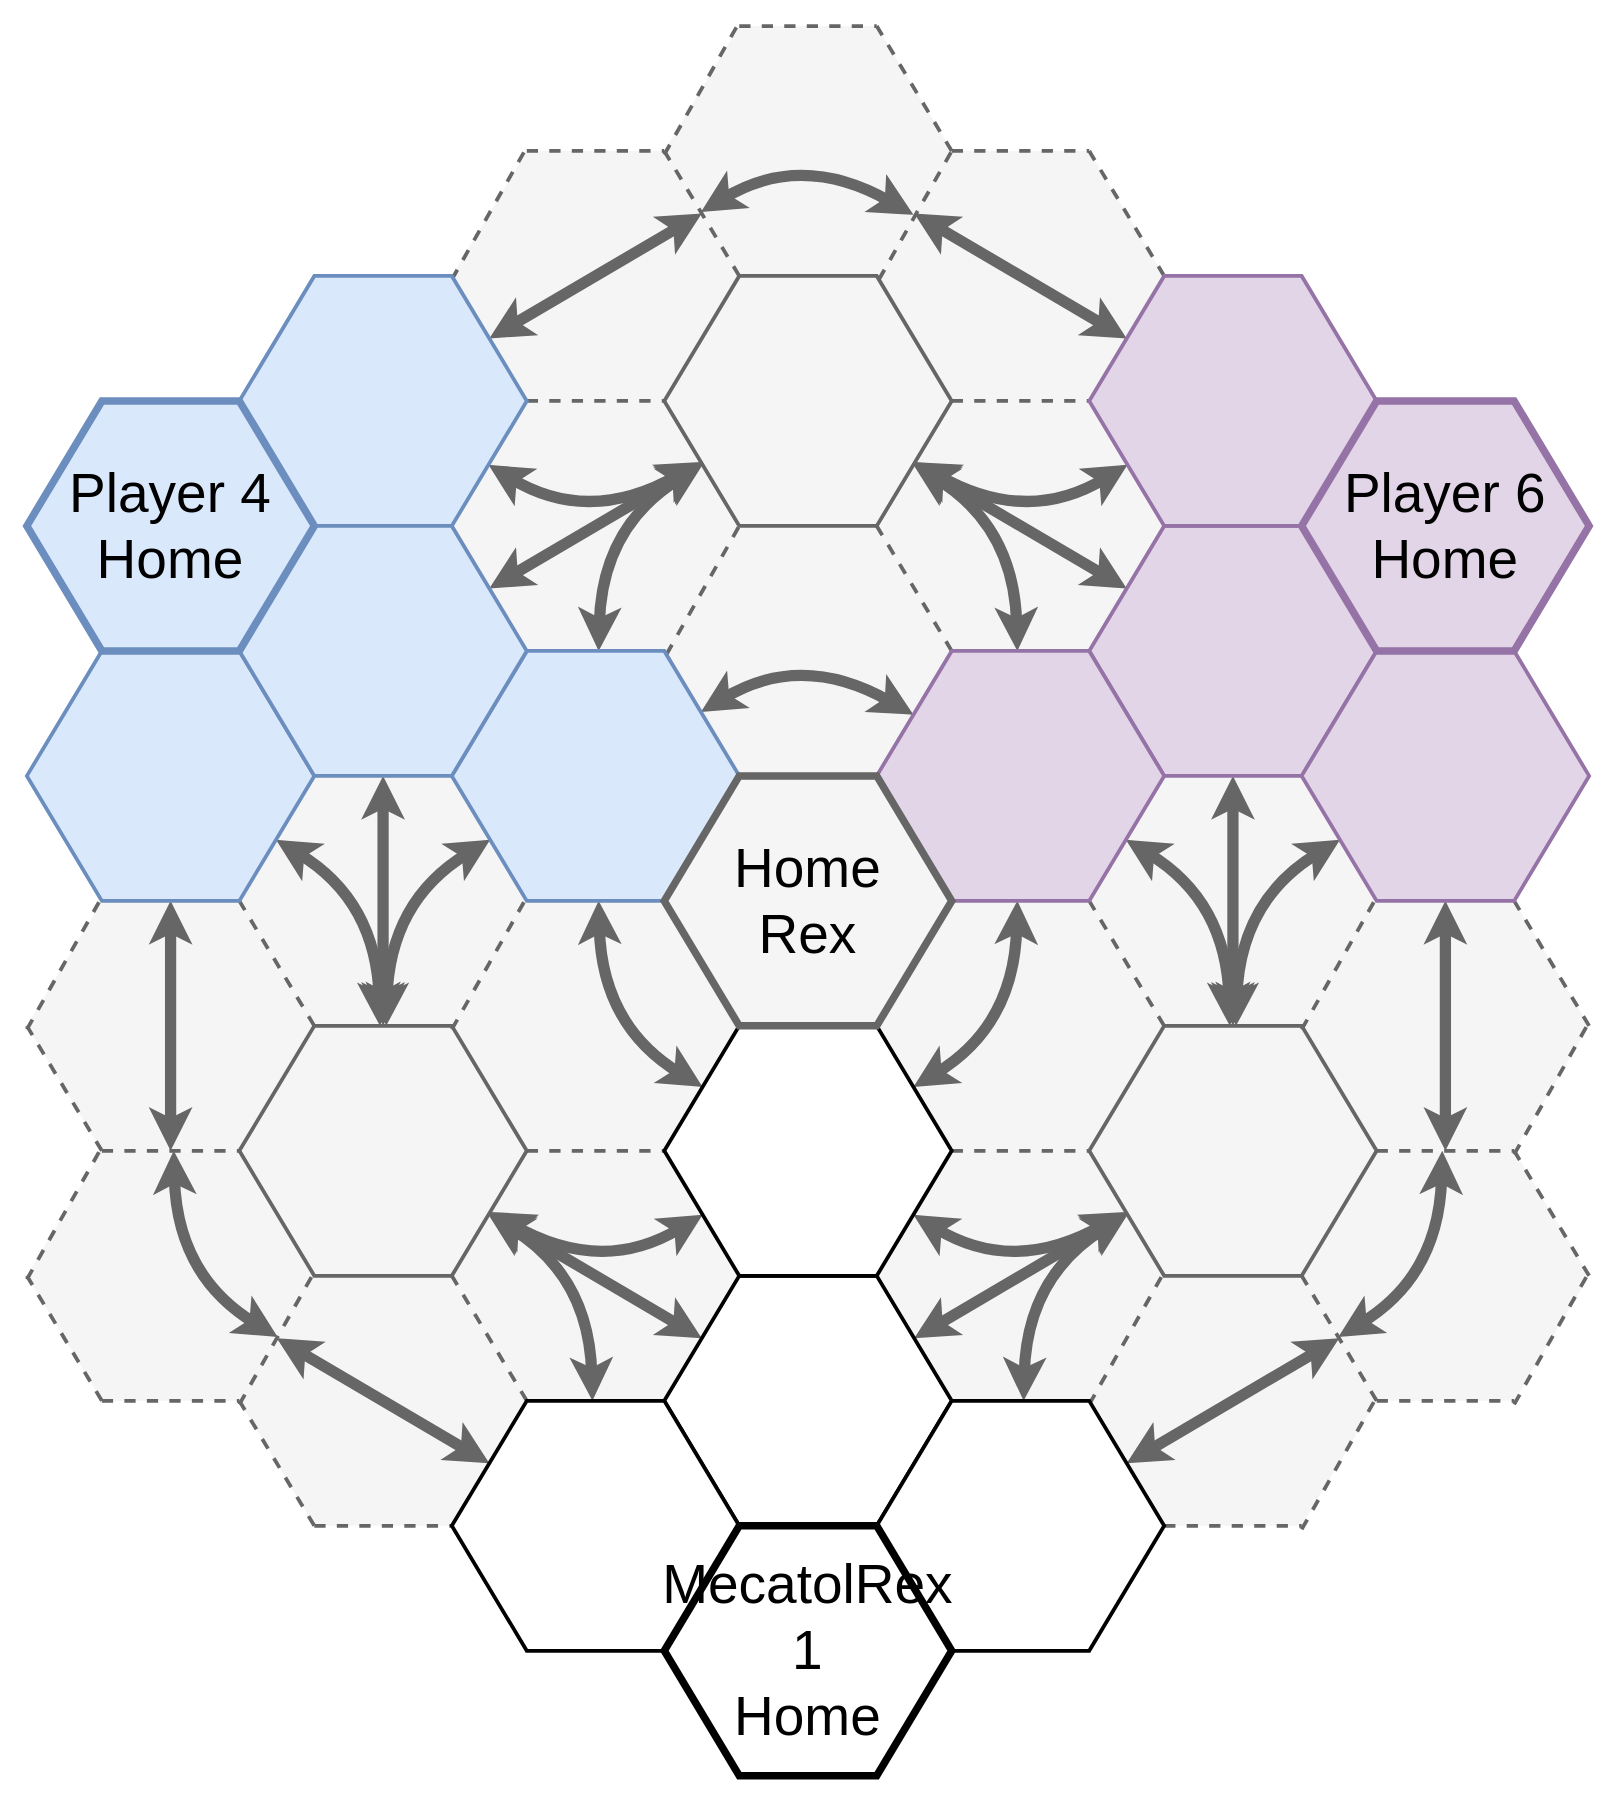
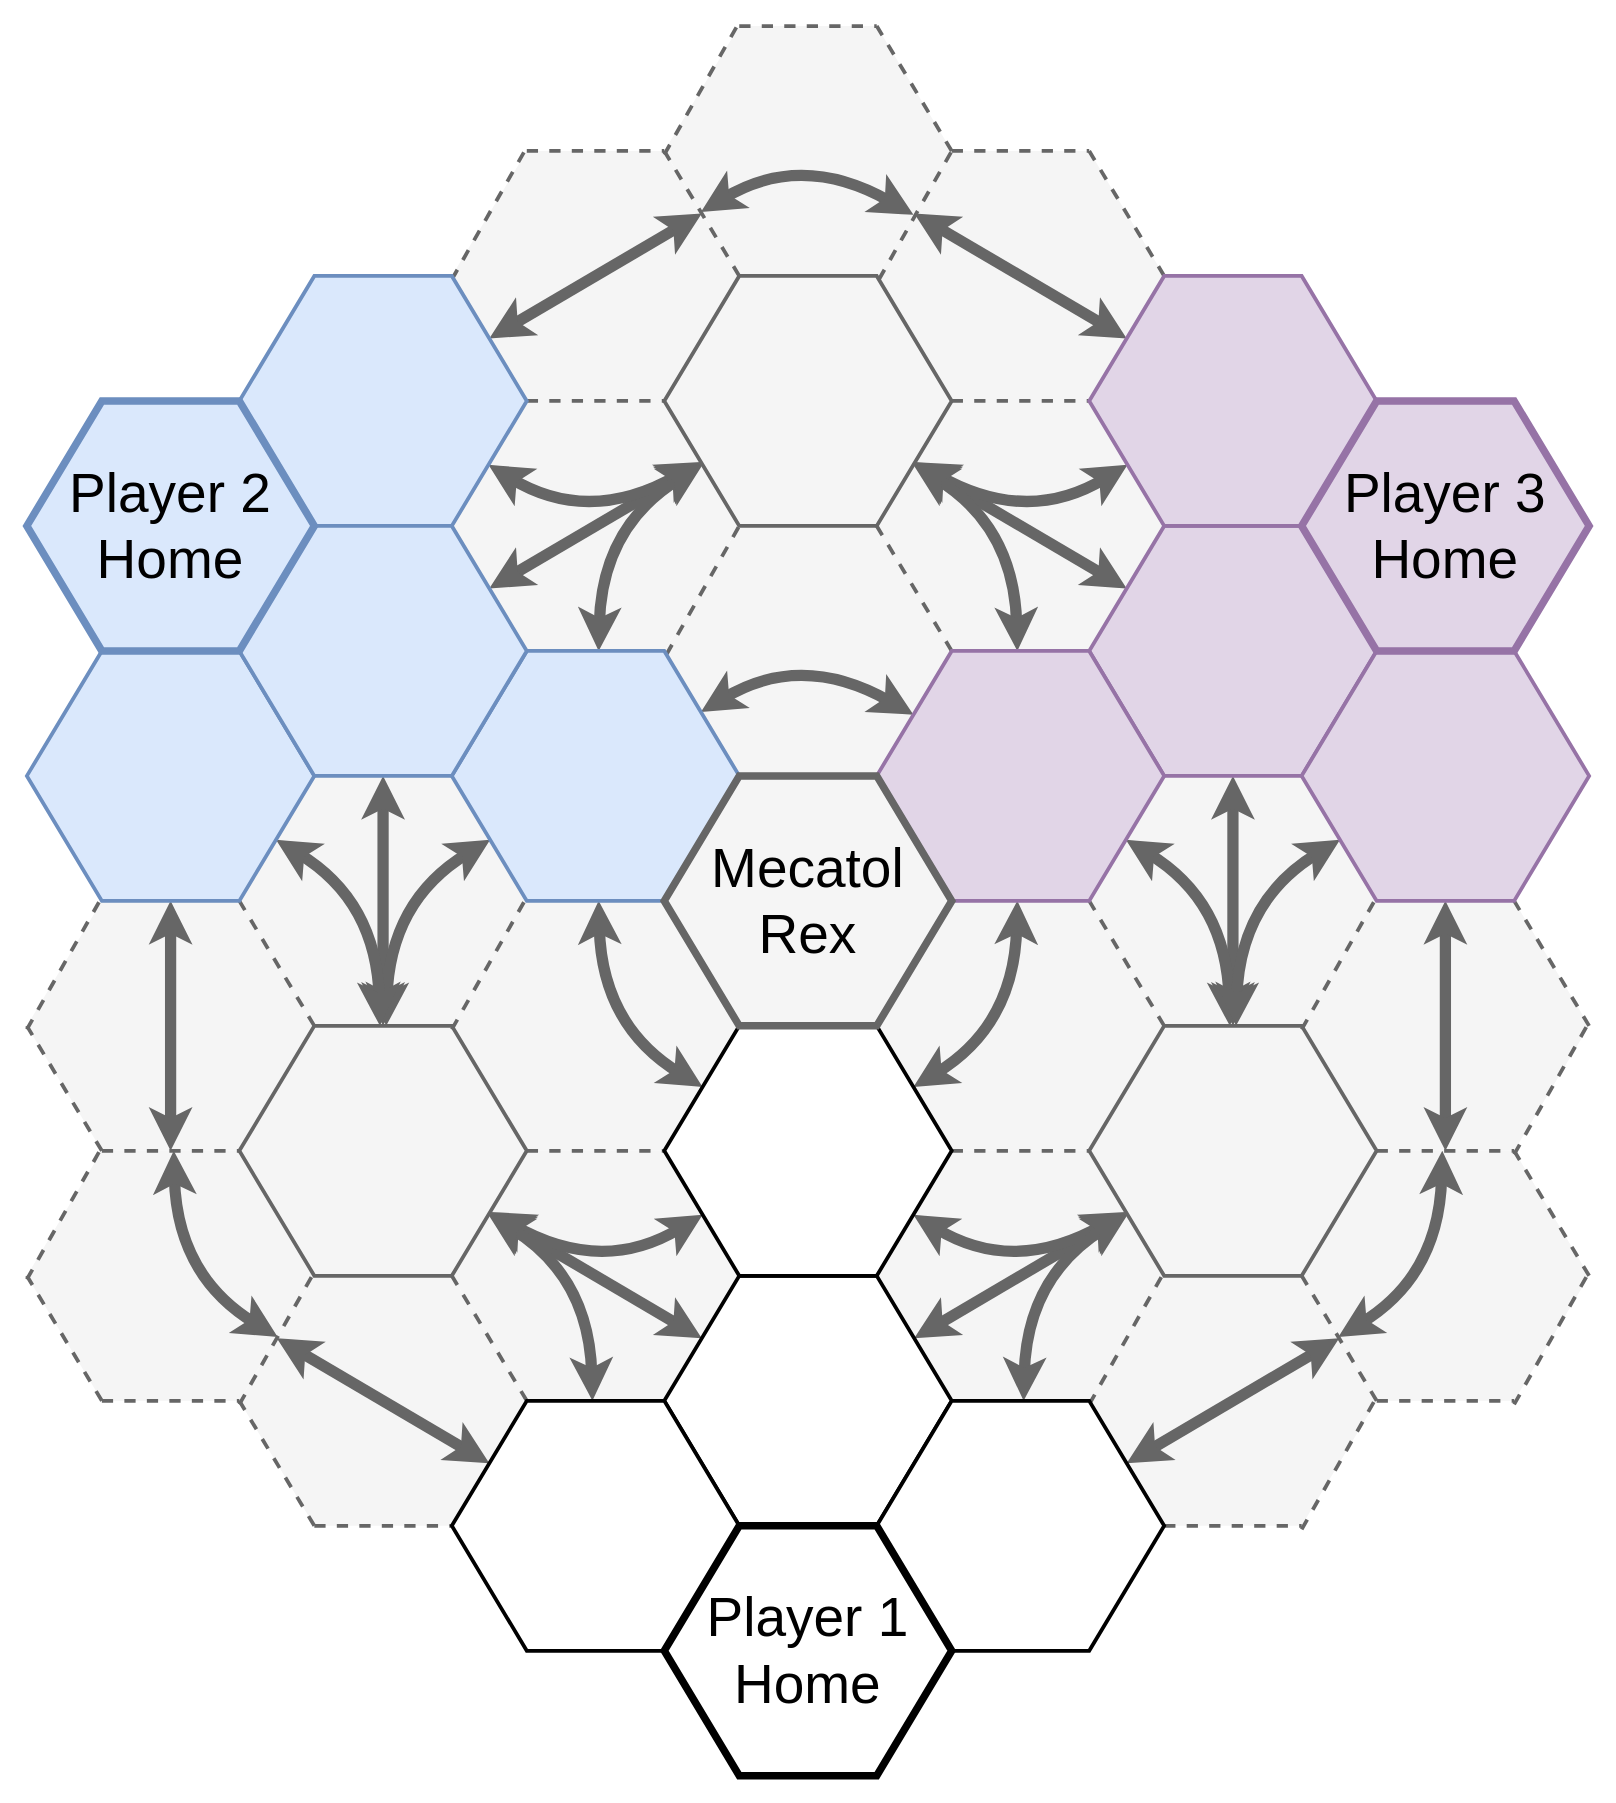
node "Player 4Home": label "Player 4Home" -> "Player 2Home"
node "Player 6Home": label "Player 6Home" -> "Player 3Home"
node "HomeRex": label "HomeRex" -> "MecatolRex"
node "MecatolRex 1Home": label "MecatolRex 1Home" -> "Player 1Home"
